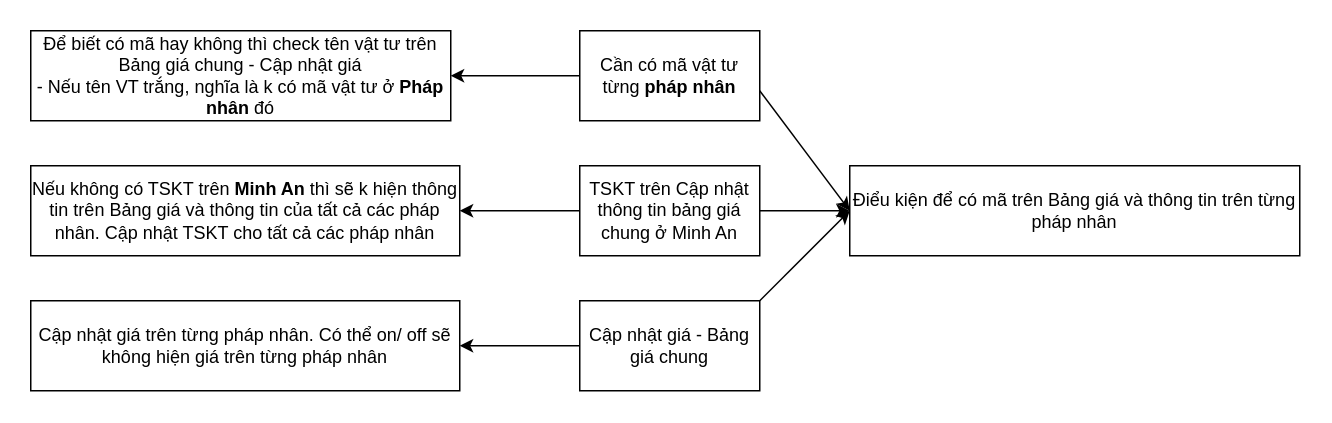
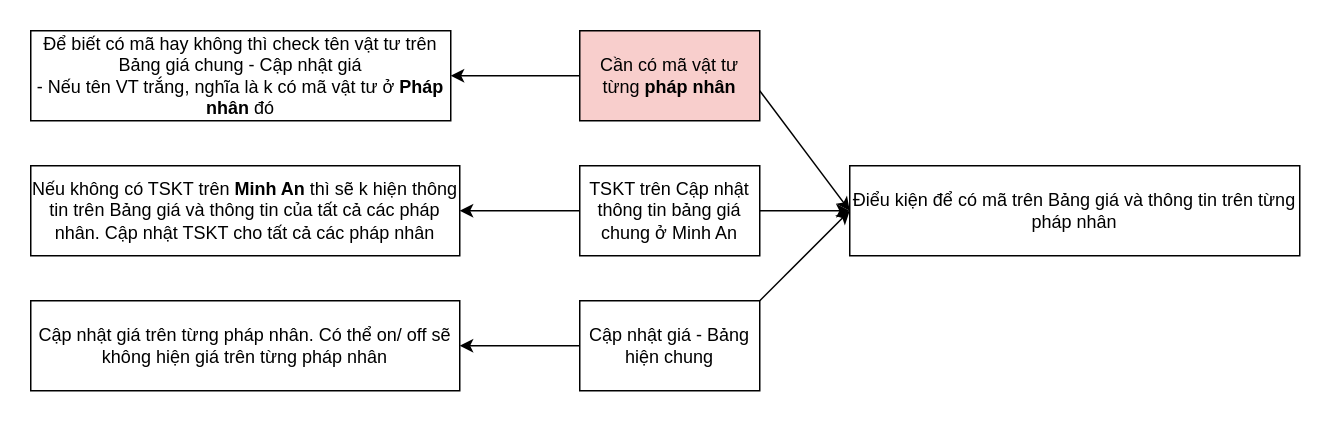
node "Cần có mã vật tư từng pháp nhân": fillcolor #ffffff -> #f8cecc
node "Cập nhật giá - Bảng giá chung": label "Cập nhật giá - Bảng giá chung" -> "Cập nhật giá - Bảng hiện chung"
